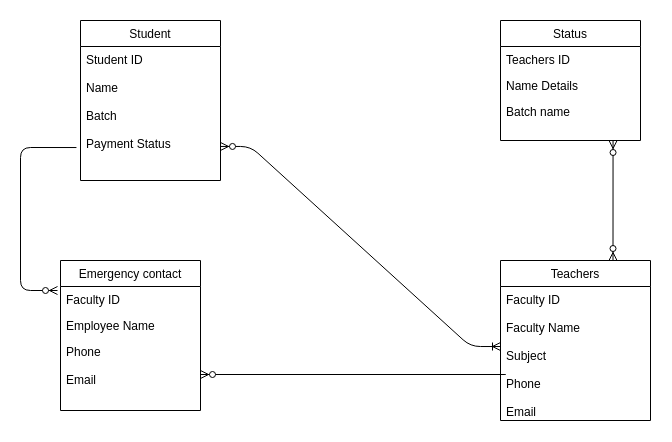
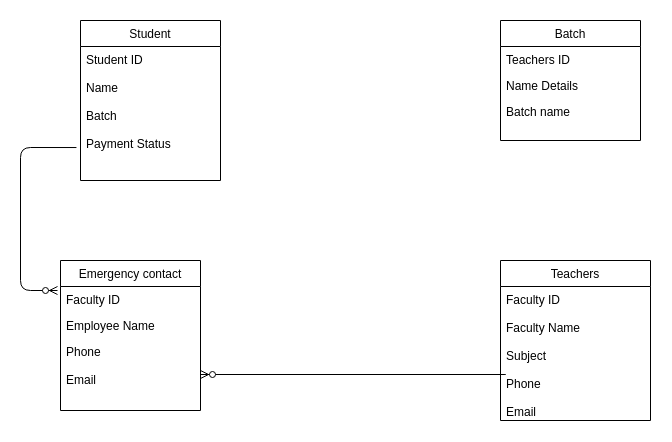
node "Status": label "Status" -> "Batch"
edge "Batch name" -- "Teachers": removed
edge "Student ID Name Batch Payment Status" -- "Faculty ID Faculty Name Subject Phone Email": removed
